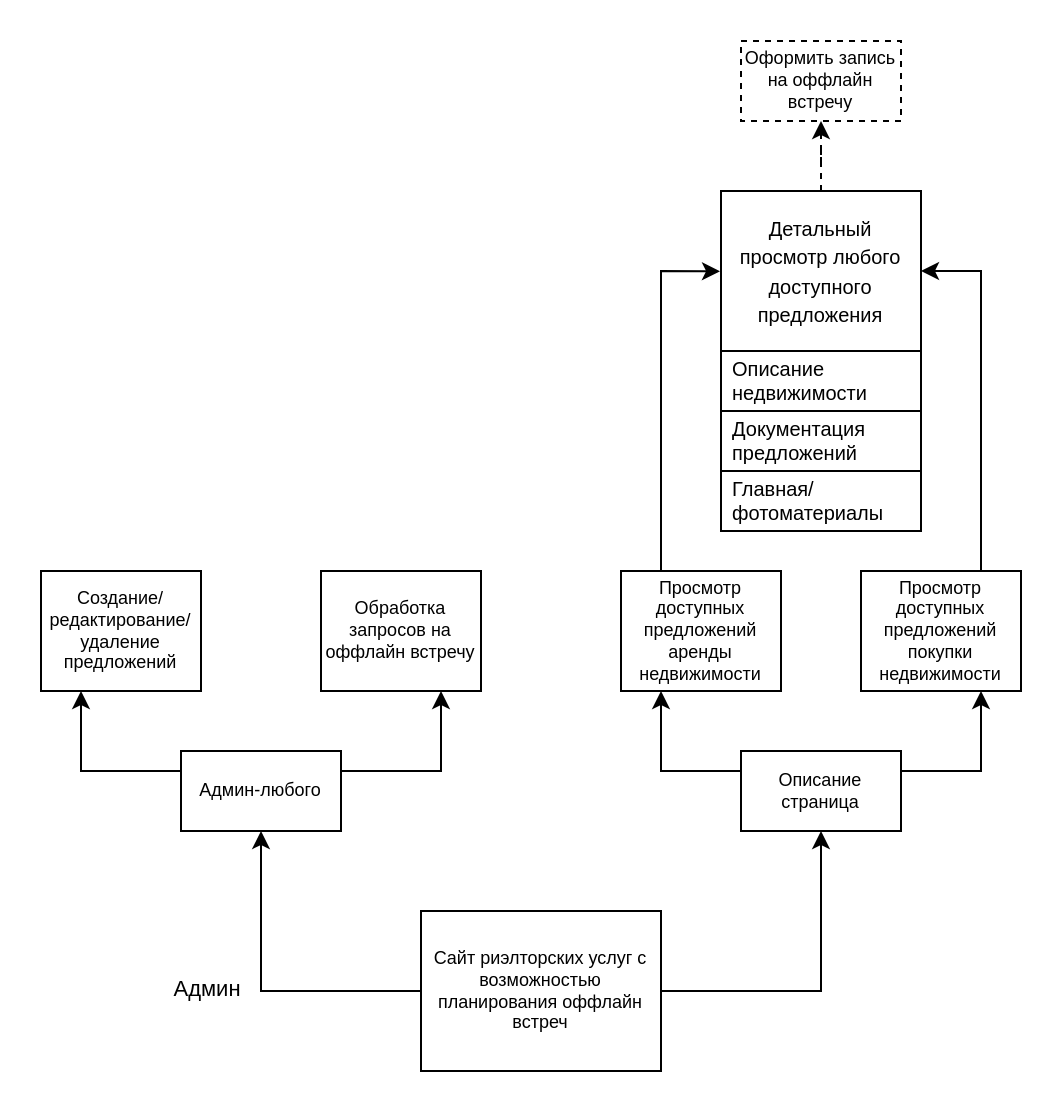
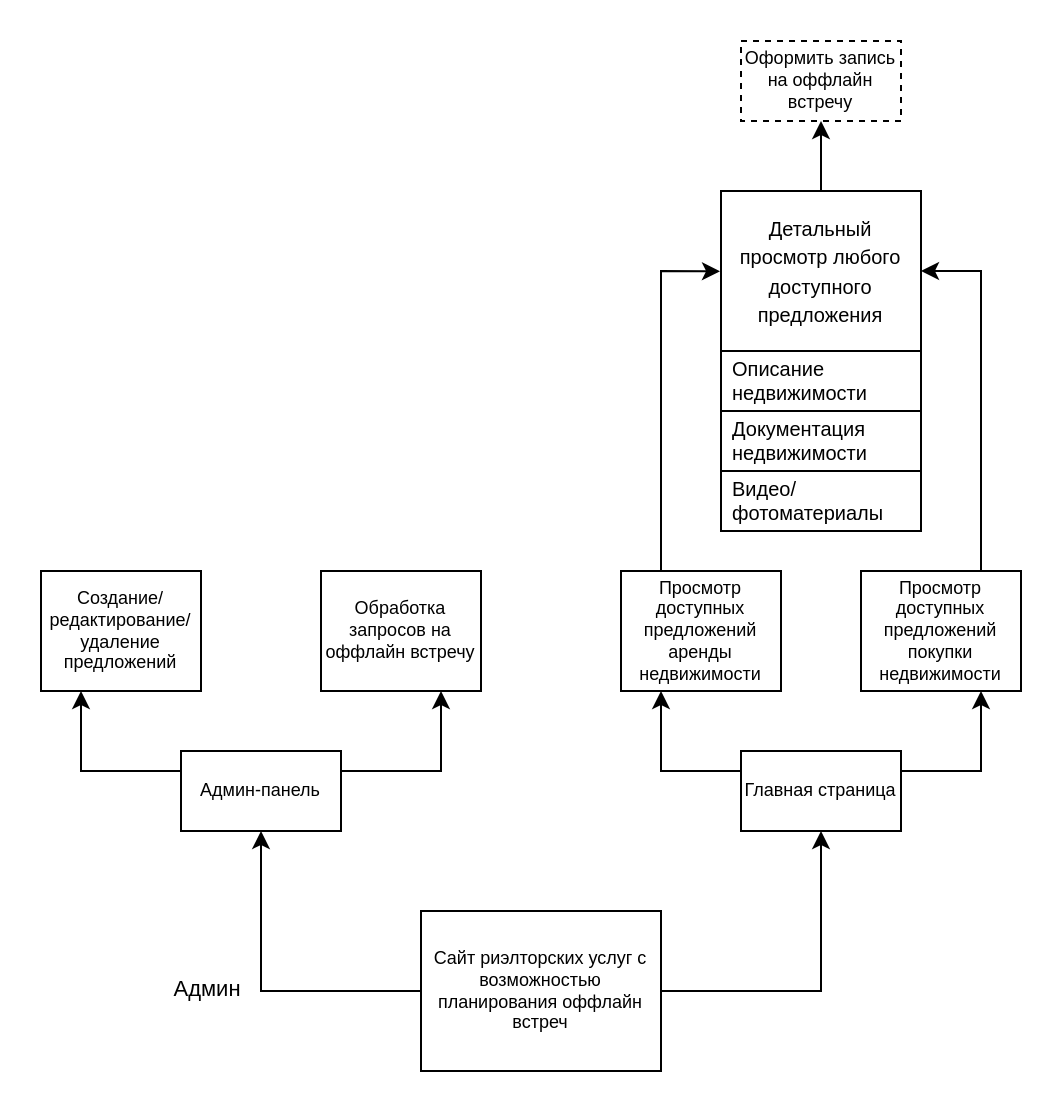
edge "Детальный просмотр любого доступного предложения" -> "Оформить запись на оффлайн встречу": style dashed -> solid
node "Документация предложений": label "Документация предложений" -> "Документация недвижимости"
node "Главная/фотоматериалы": label "Главная/фотоматериалы" -> "Видео/фотоматериалы"
node "Админ-любого": label "Админ-любого" -> "Админ-панель"
node "Описание страница": label "Описание страница" -> "Главная страница"
